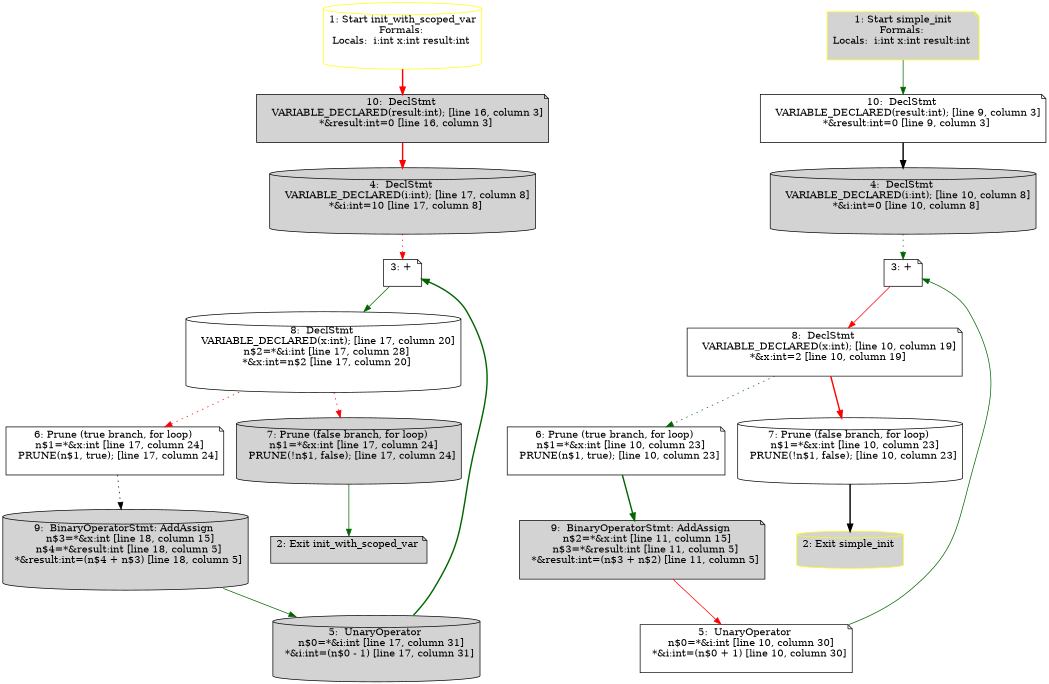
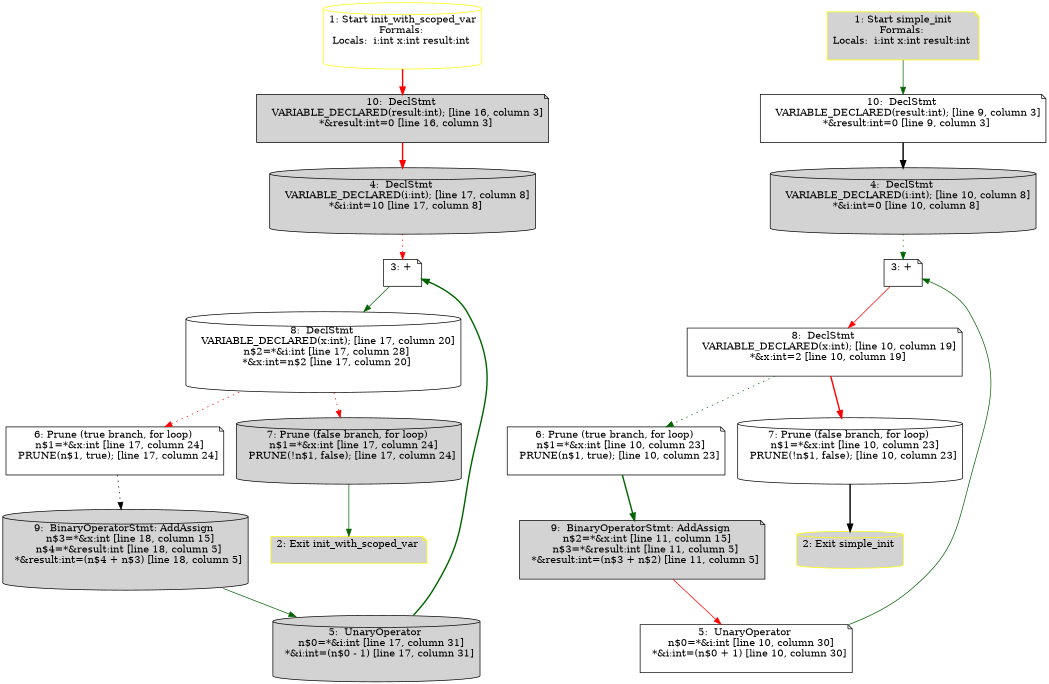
node "2: Exit init_with_scoped_var": color black -> yellow
